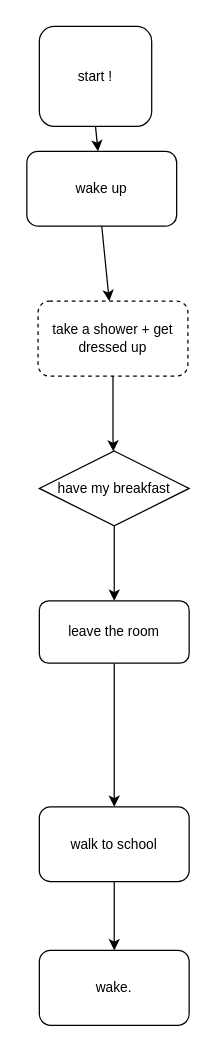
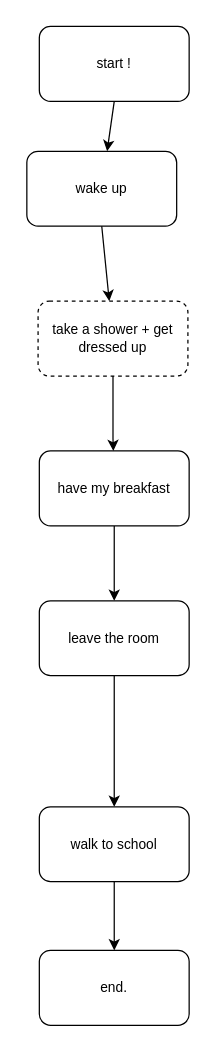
node "start !": size 113x100 -> 150x75
node "have my breakfast": shape diamond -> rounded rectangle
node "leave the room": size 150x63 -> 150x75
node "wake.": label "wake." -> "end."
